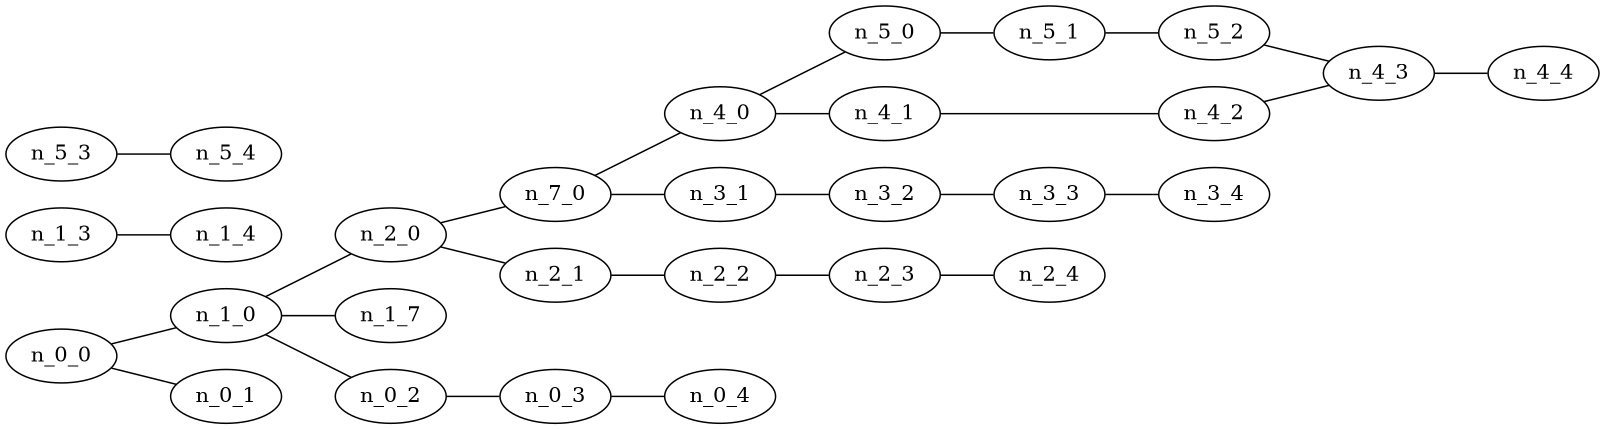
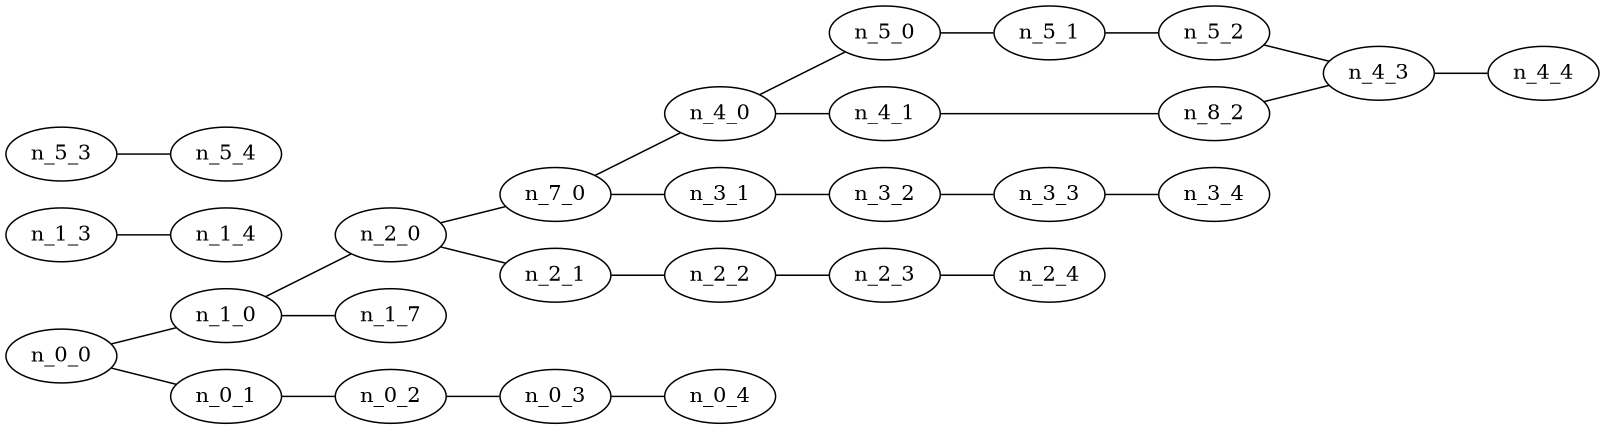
node "n_4_2": label "n_4_2" -> "n_8_2"
edge "n_1_0" -- "n_0_2": now "n_0_1" -- "n_0_2"
